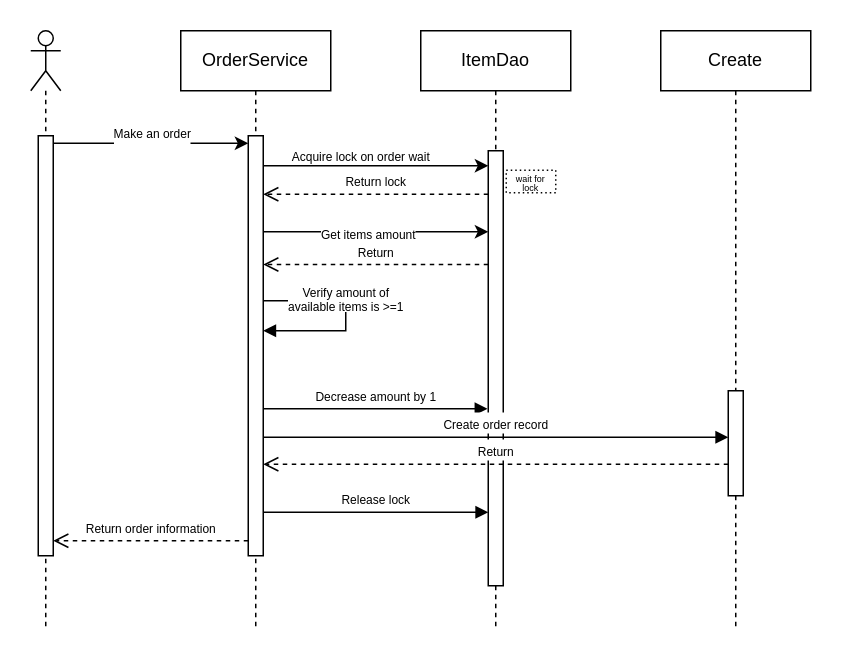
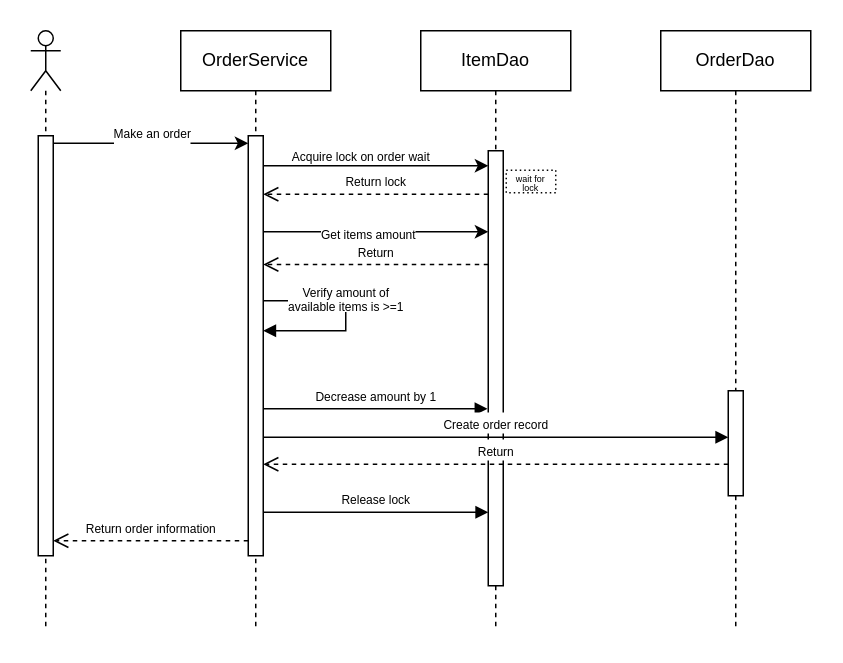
node "Create": label "Create" -> "OrderDao"
